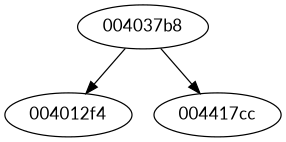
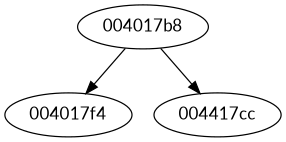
node "004037b8": label "004037b8" -> "004017b8"
node "004012f4": label "004012f4" -> "004017f4"
